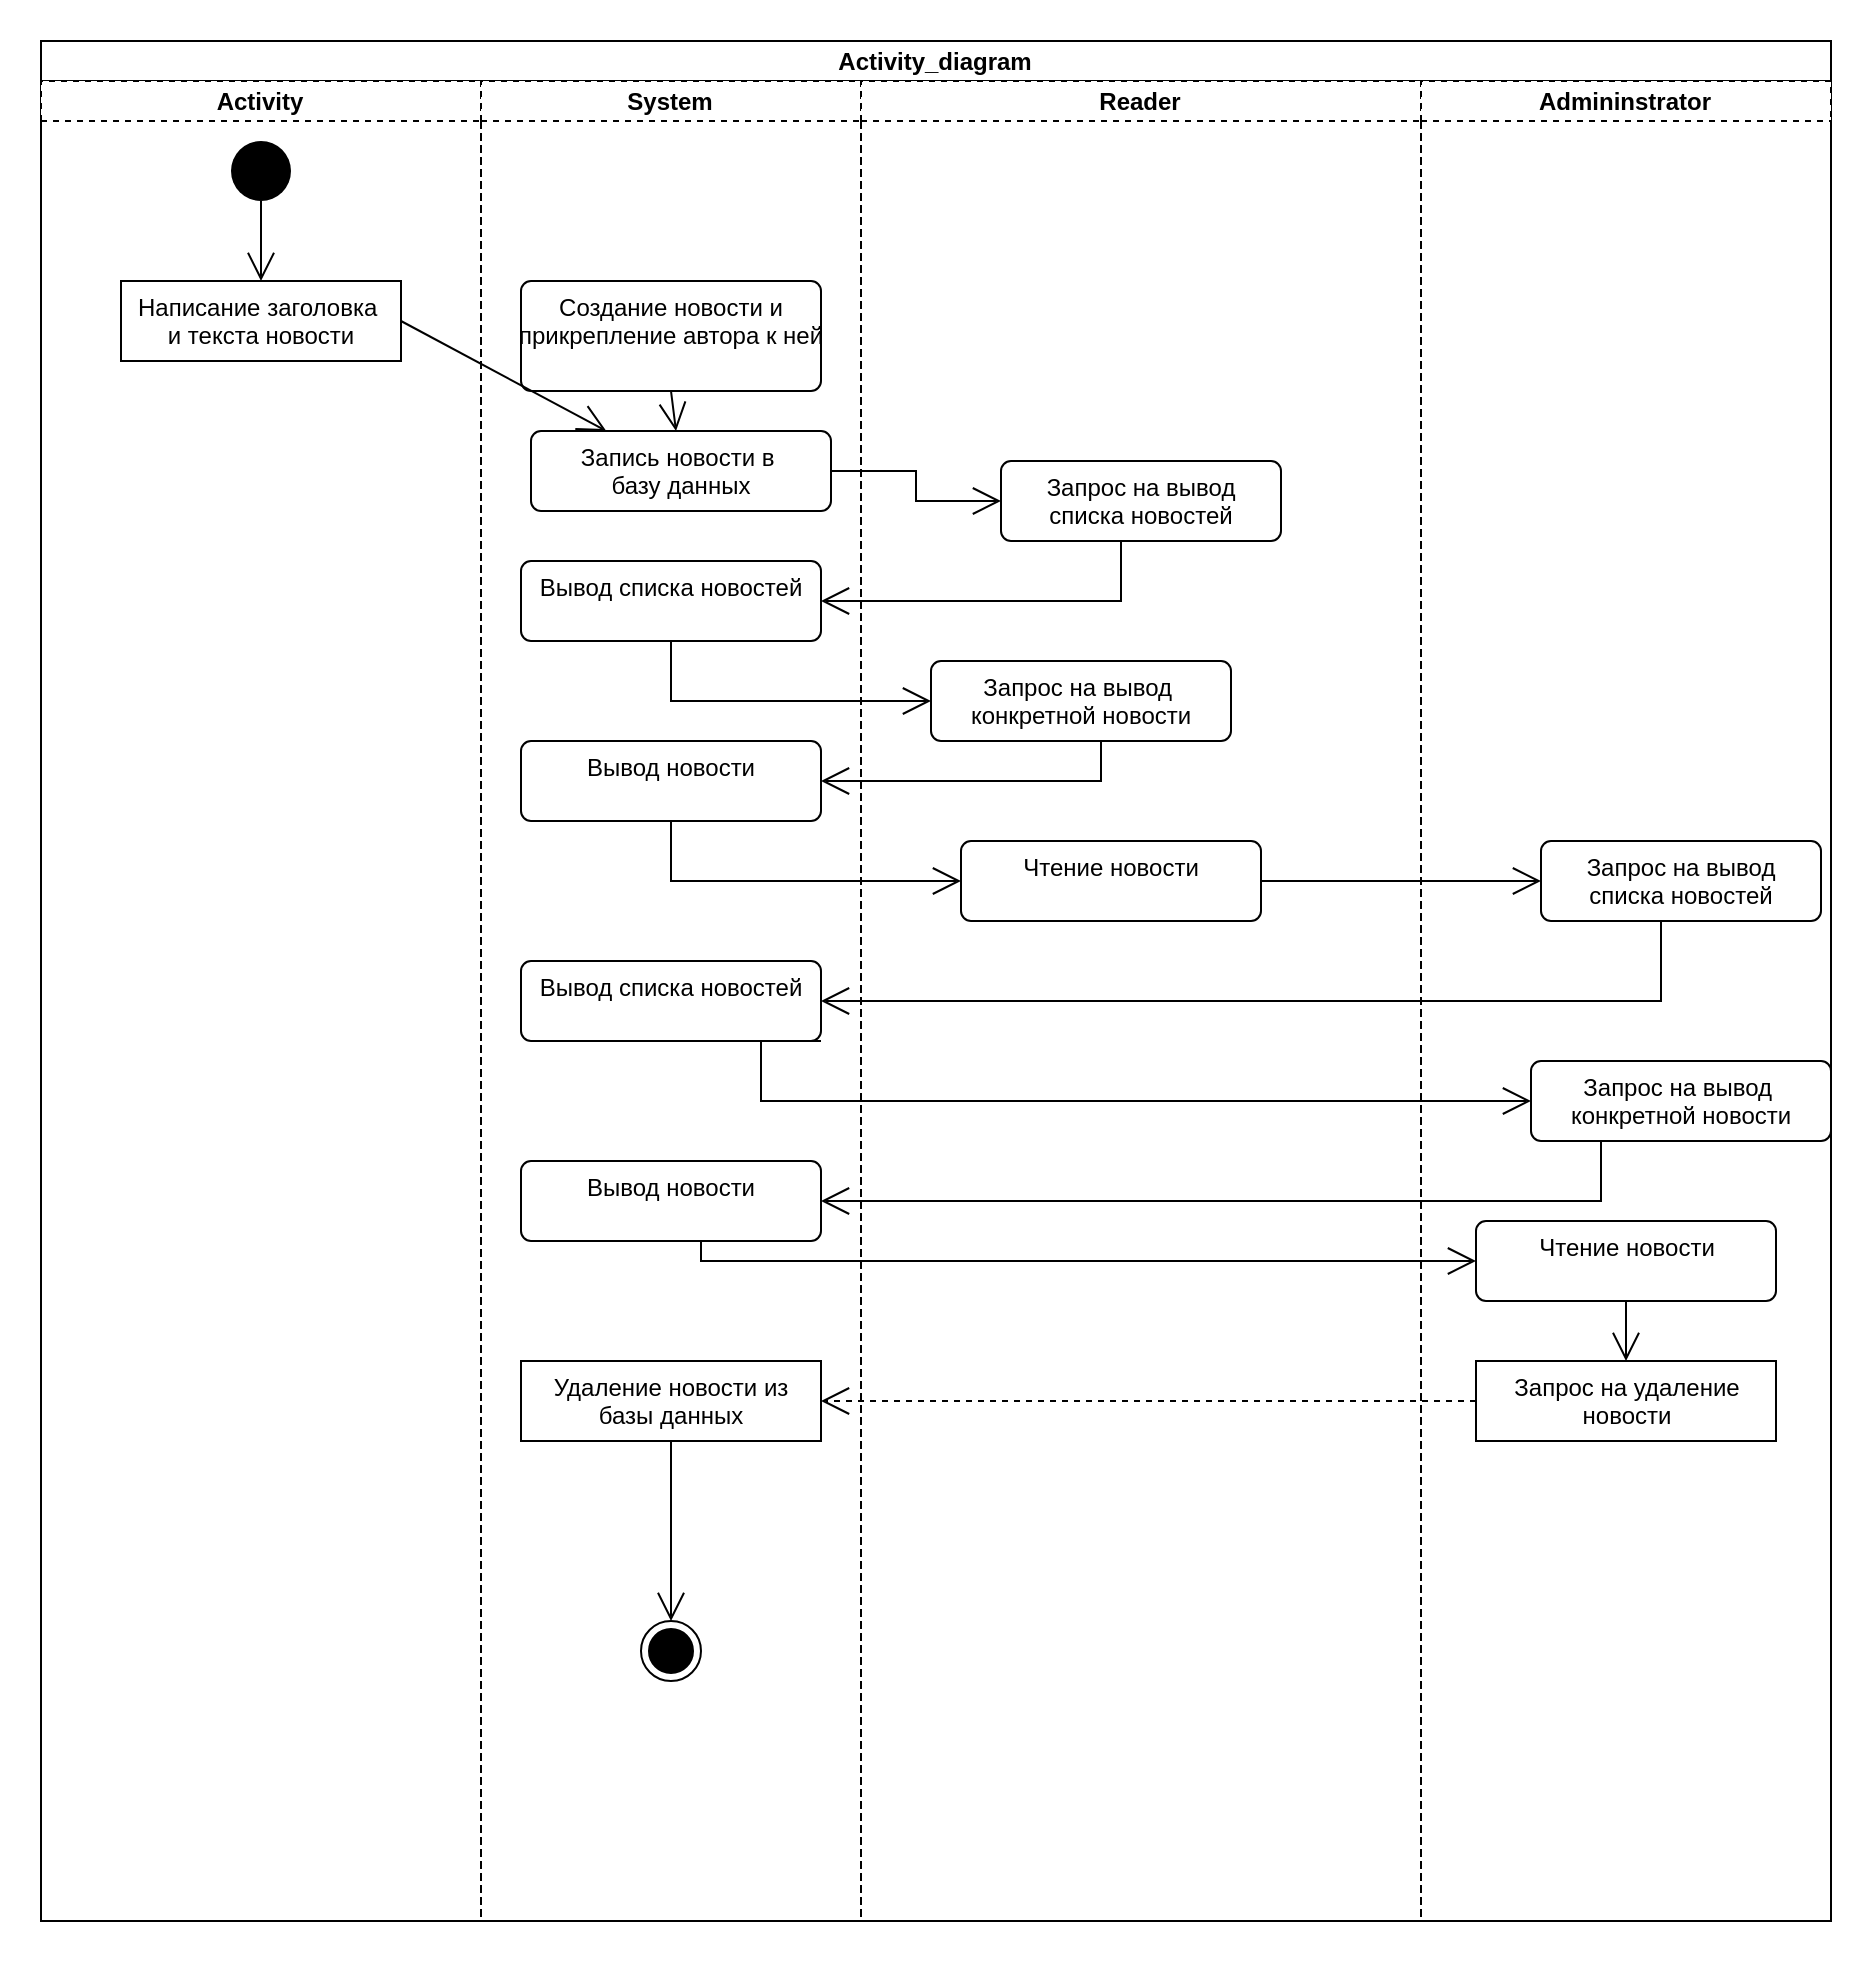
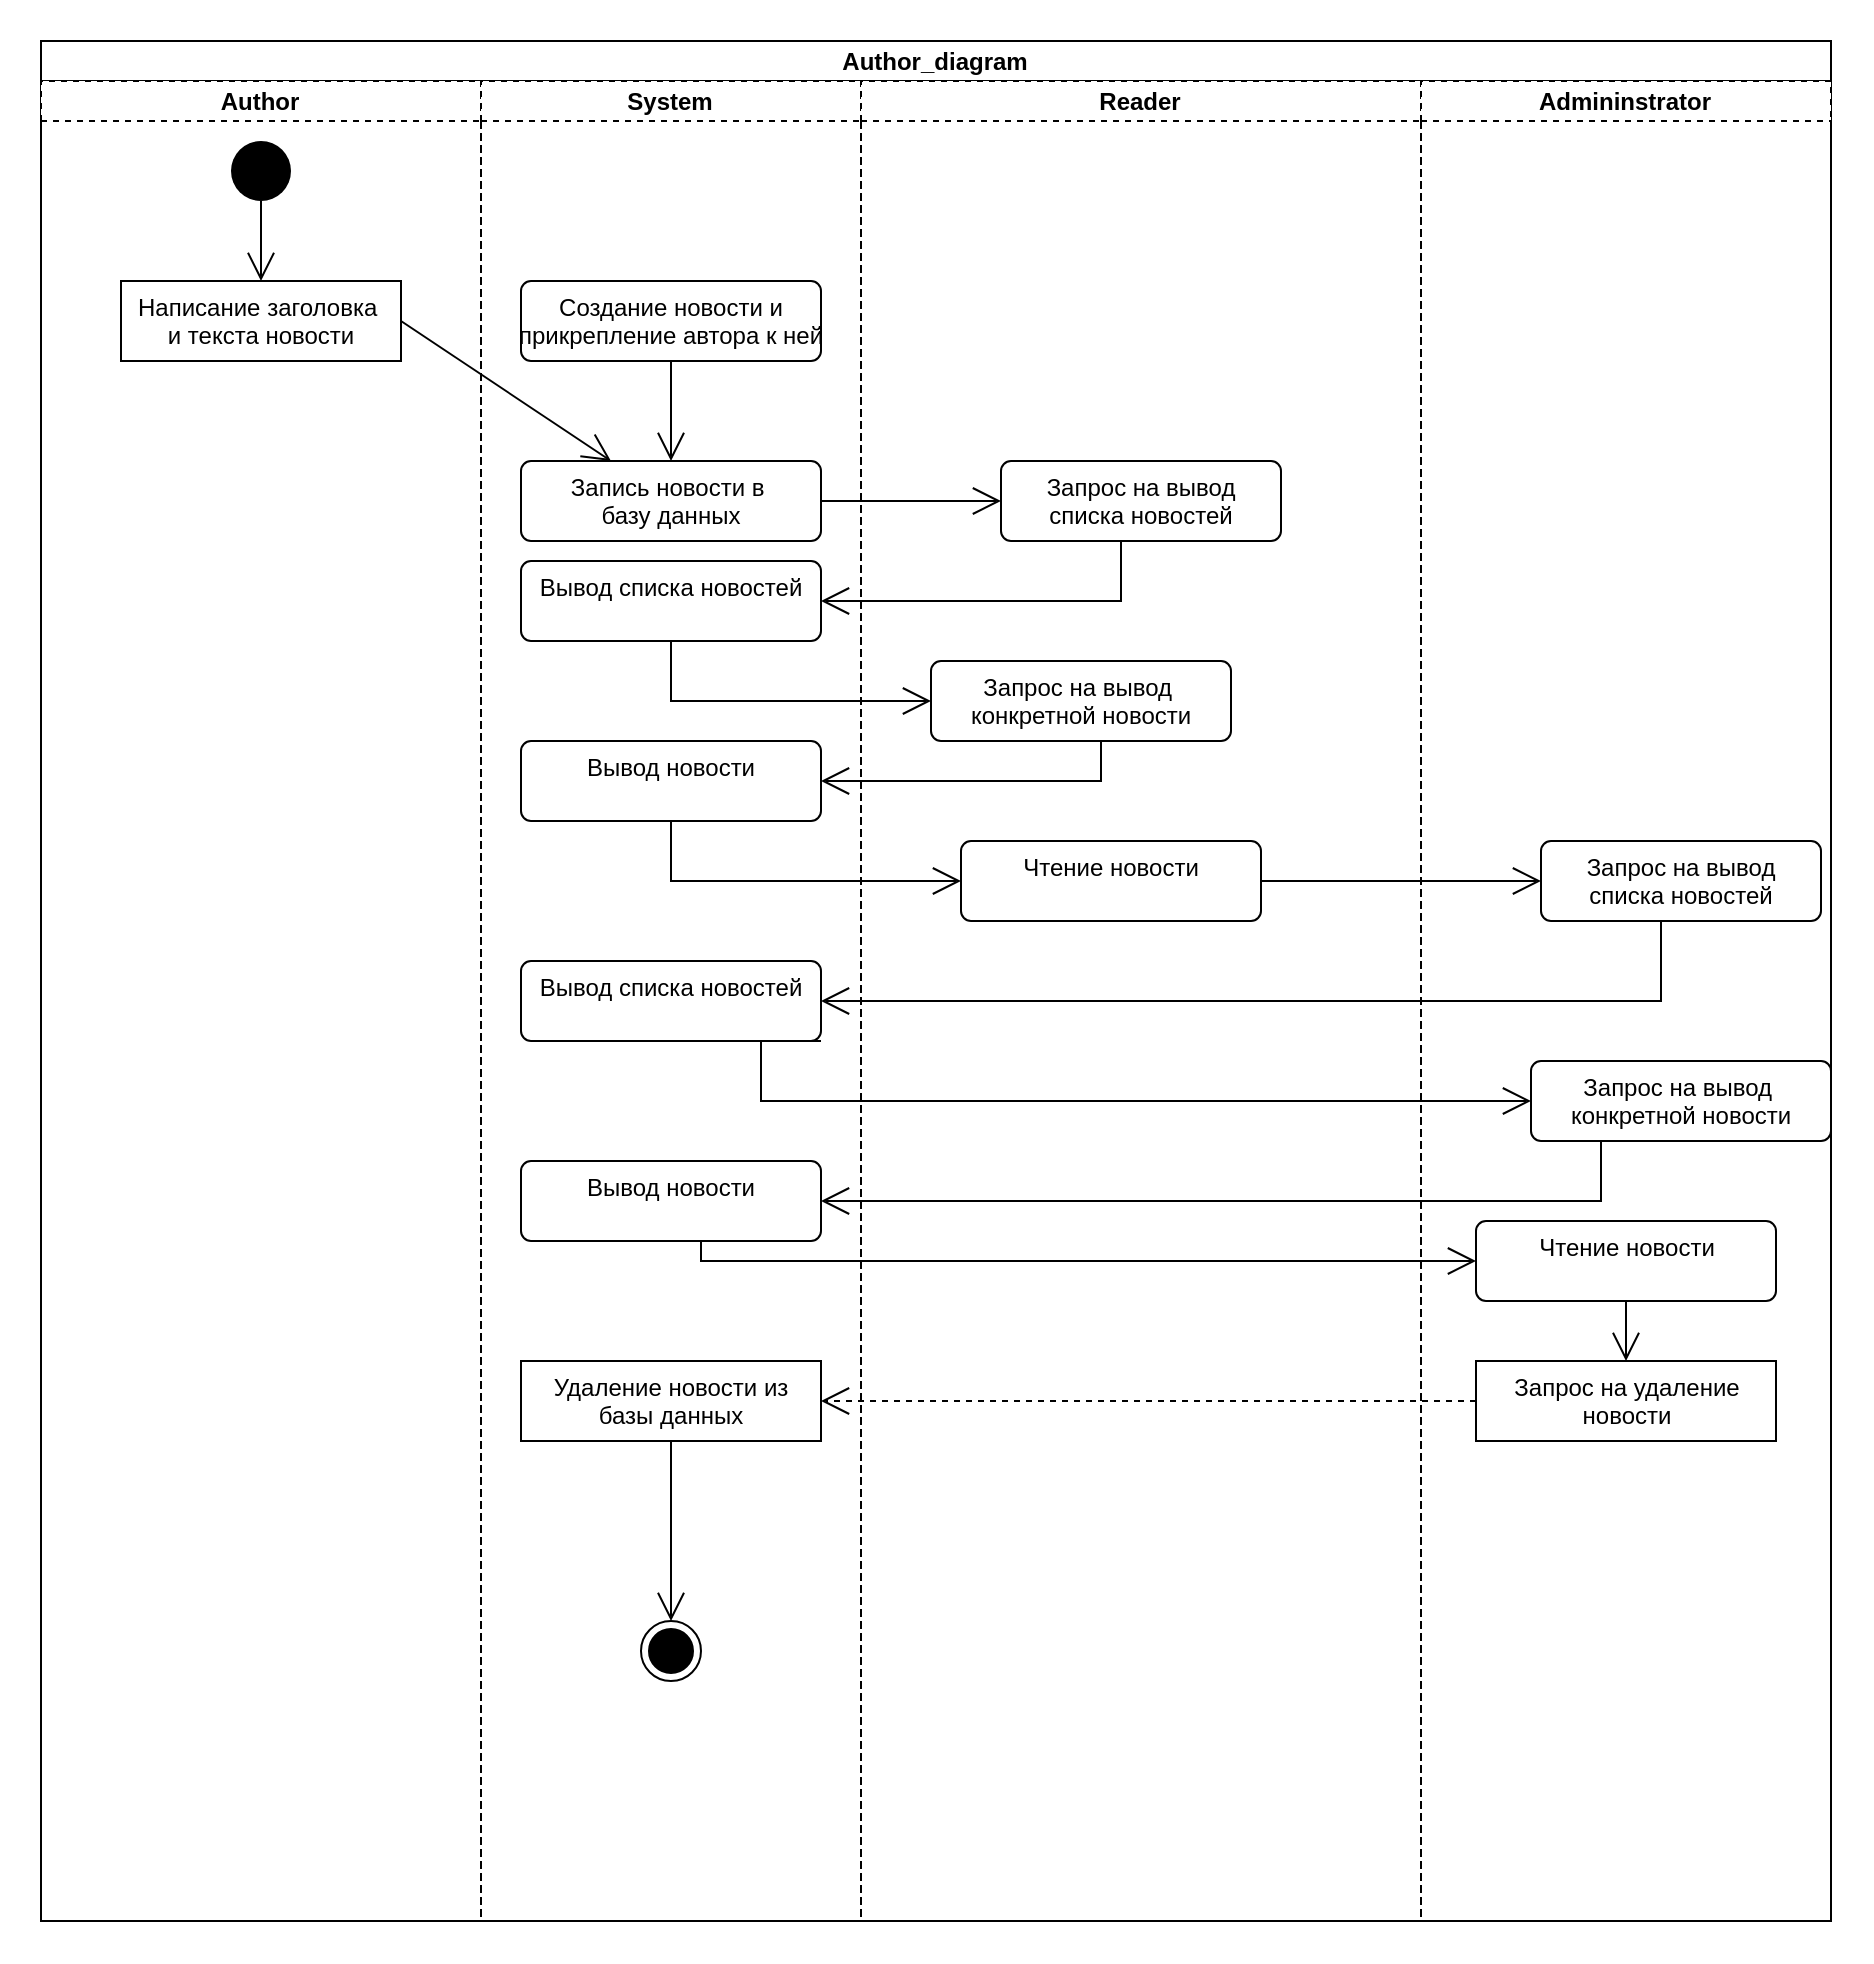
node "Activity_diagram": label "Activity_diagram" -> "Author_diagram"
node "Activity": label "Activity" -> "Author"
node "Создание новости и прикрепление автора к ней": size 300x110 -> 300x80
node "Запись новости в базу данных": moved (681, 471) -> (671, 501)
